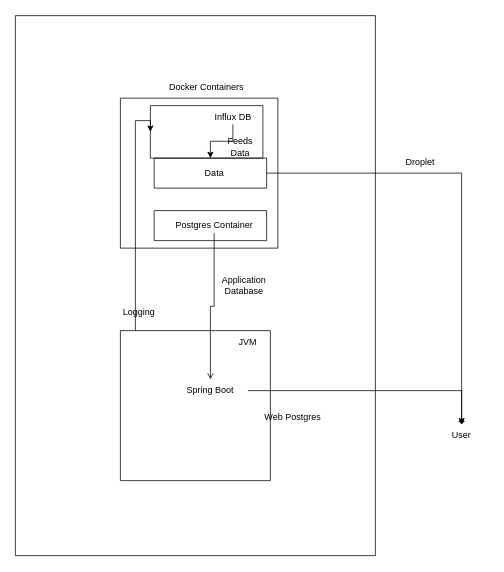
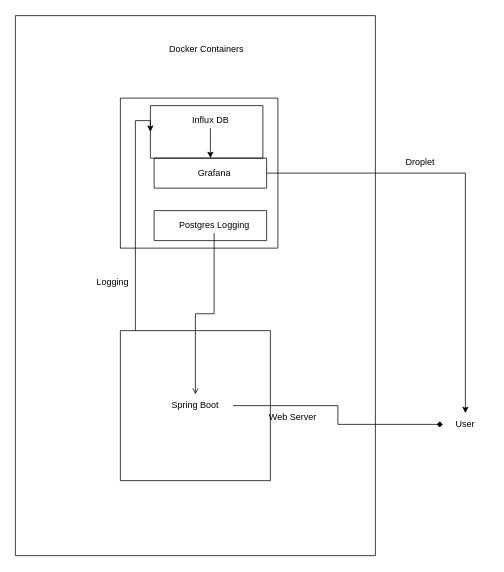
node "Docker Containers": moved (207, 87) -> (207, 49)
node "Influx DB": moved (233, 117) -> (210, 120)
node "Feeds Data": removed
node "Data": label "Data" -> "Grafana"
node "Postgres Container": label "Postgres Container" -> "Postgres Logging"
node "Application Database": removed
node "Logging": moved (139, 312) -> (113, 282)
node "JVM": removed
node "Spring Boot": moved (210, 390) -> (195, 405)
node "Web Postgres": label "Web Postgres" -> "Web Server"
node "User": moved (462, 435) -> (465, 424)
